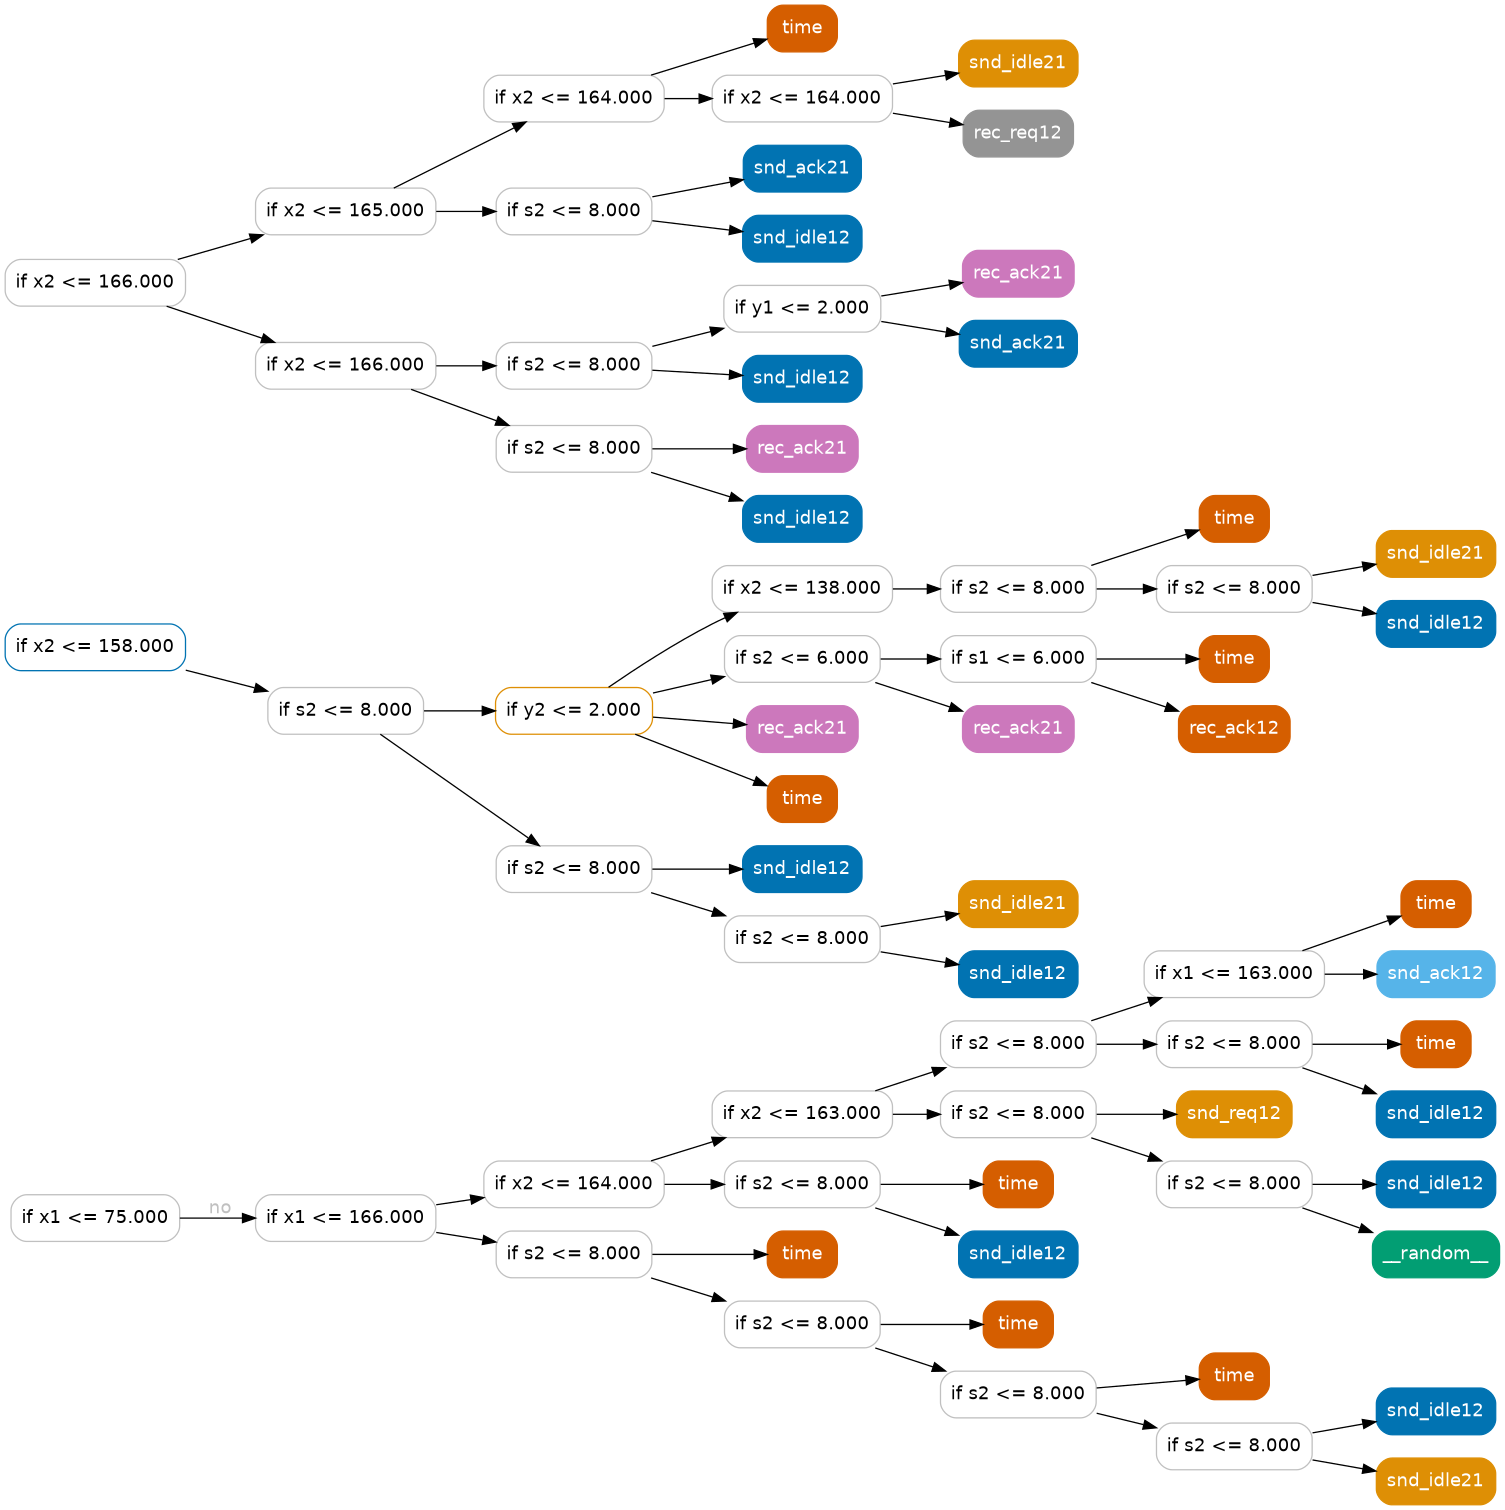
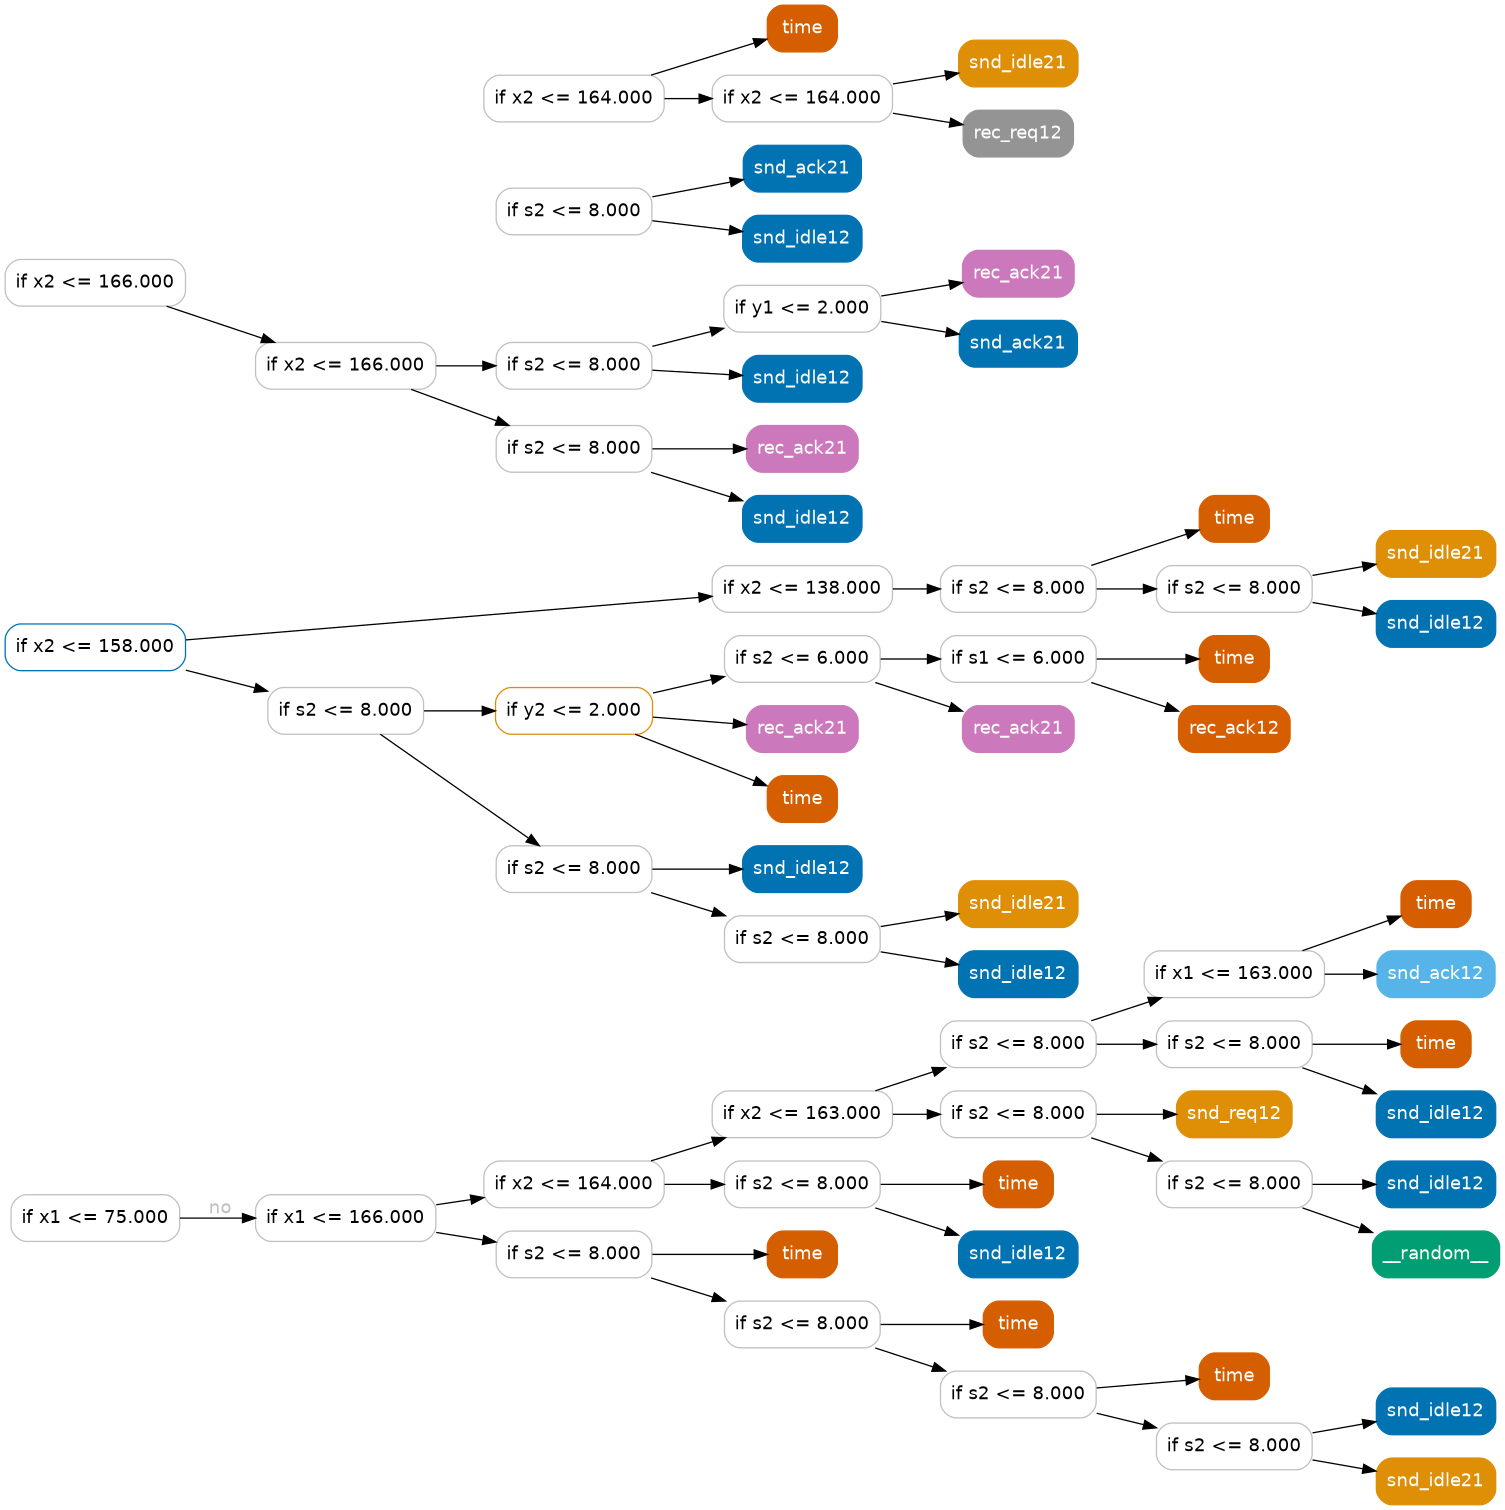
node "if x2 <= 165.000": removed
edge "if y2 <= 2.000" -> "if x2 <= 138.000": now "if x2 <= 158.000" -> "if x2 <= 138.000"
